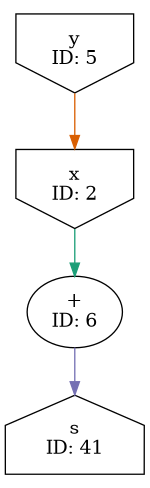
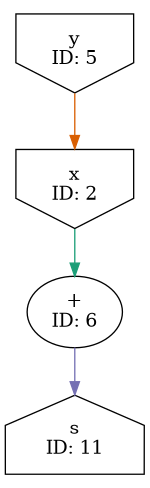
node "s ID: 41": label "s ID: 41" -> "s ID: 11"
